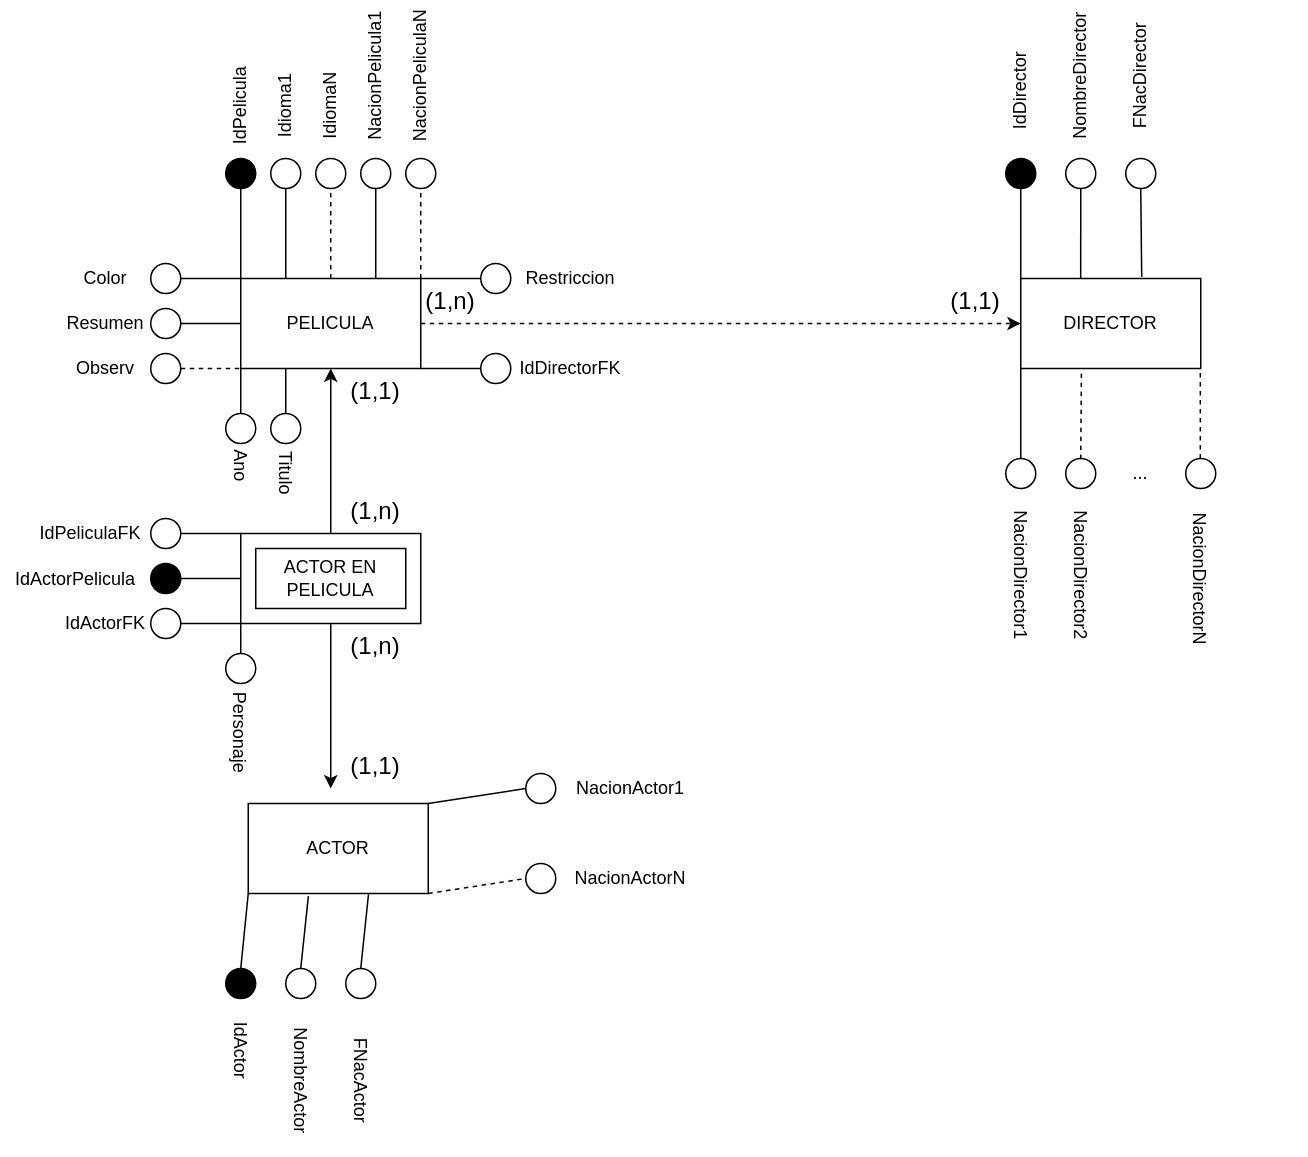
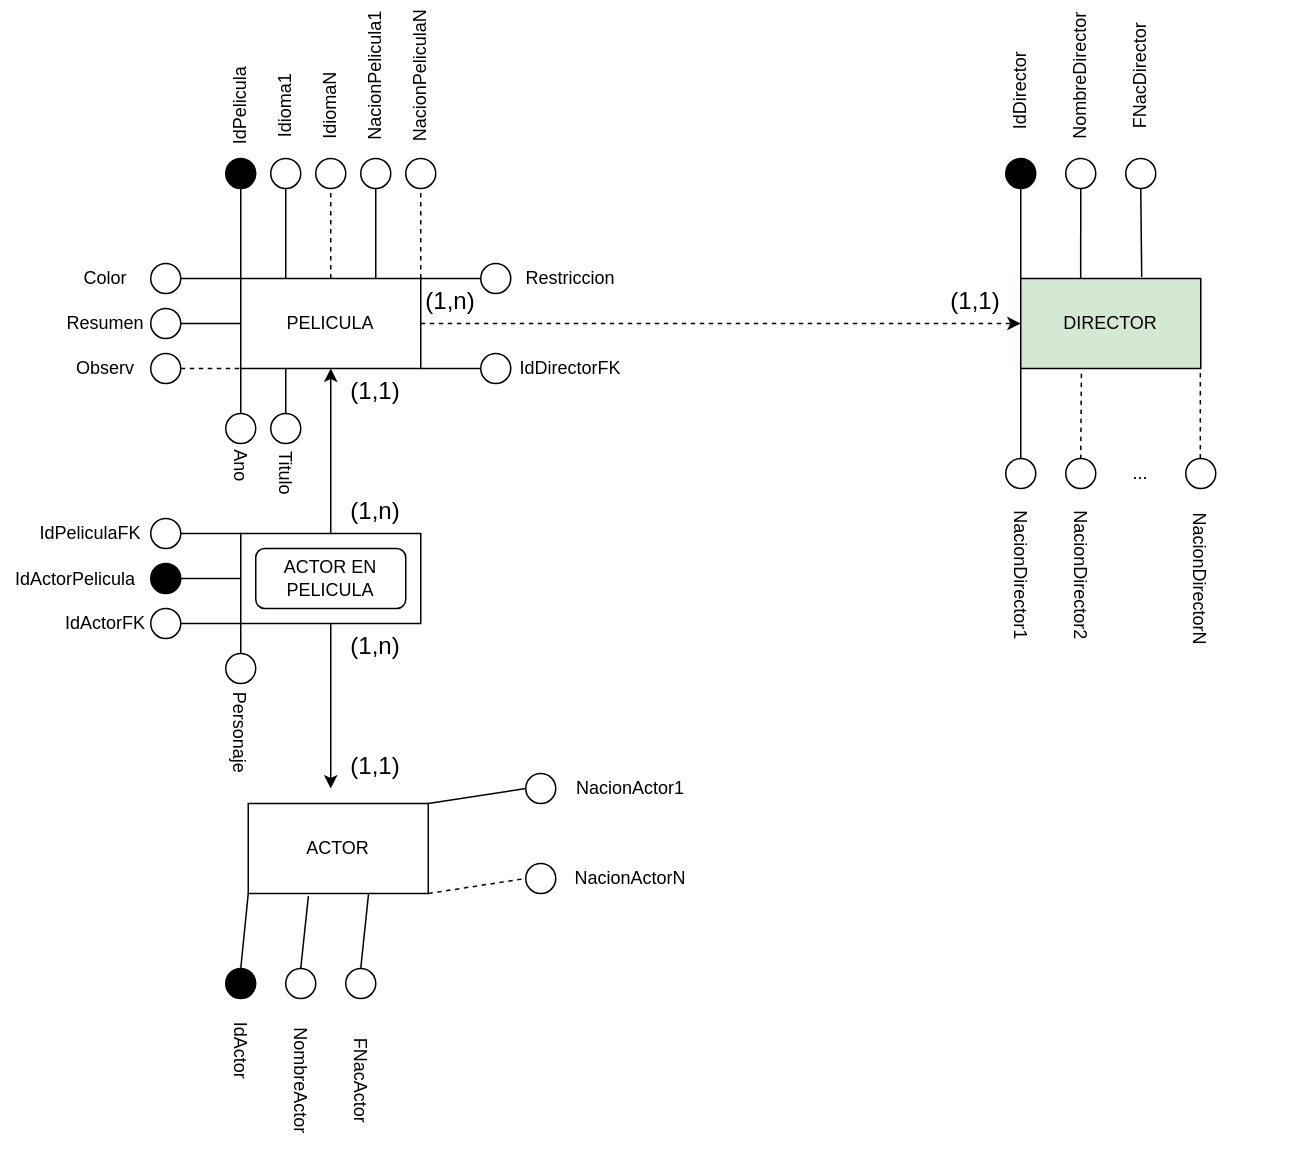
node "DIRECTOR": fillcolor #ffffff -> #d5e8d4
node "ACTOR EN PELICULA": shape rectangle -> rounded rectangle
